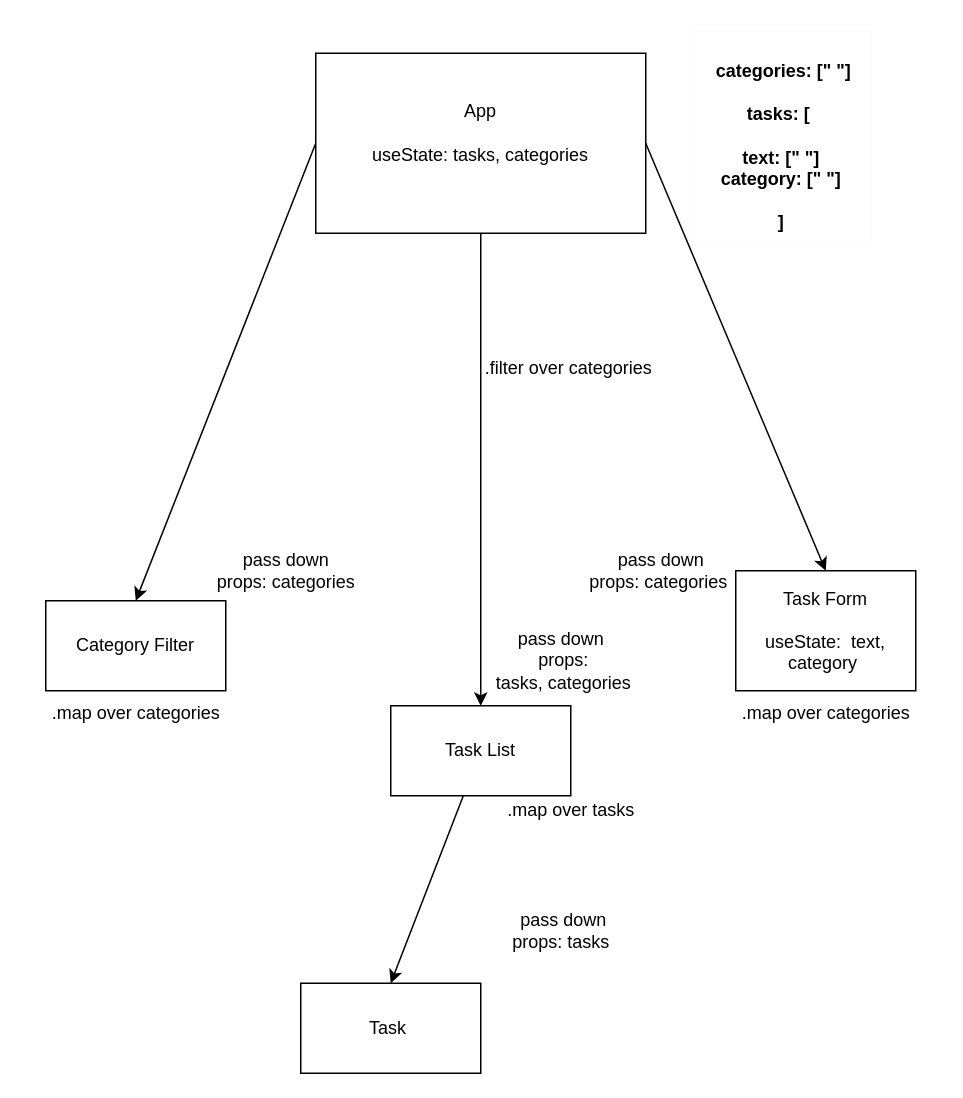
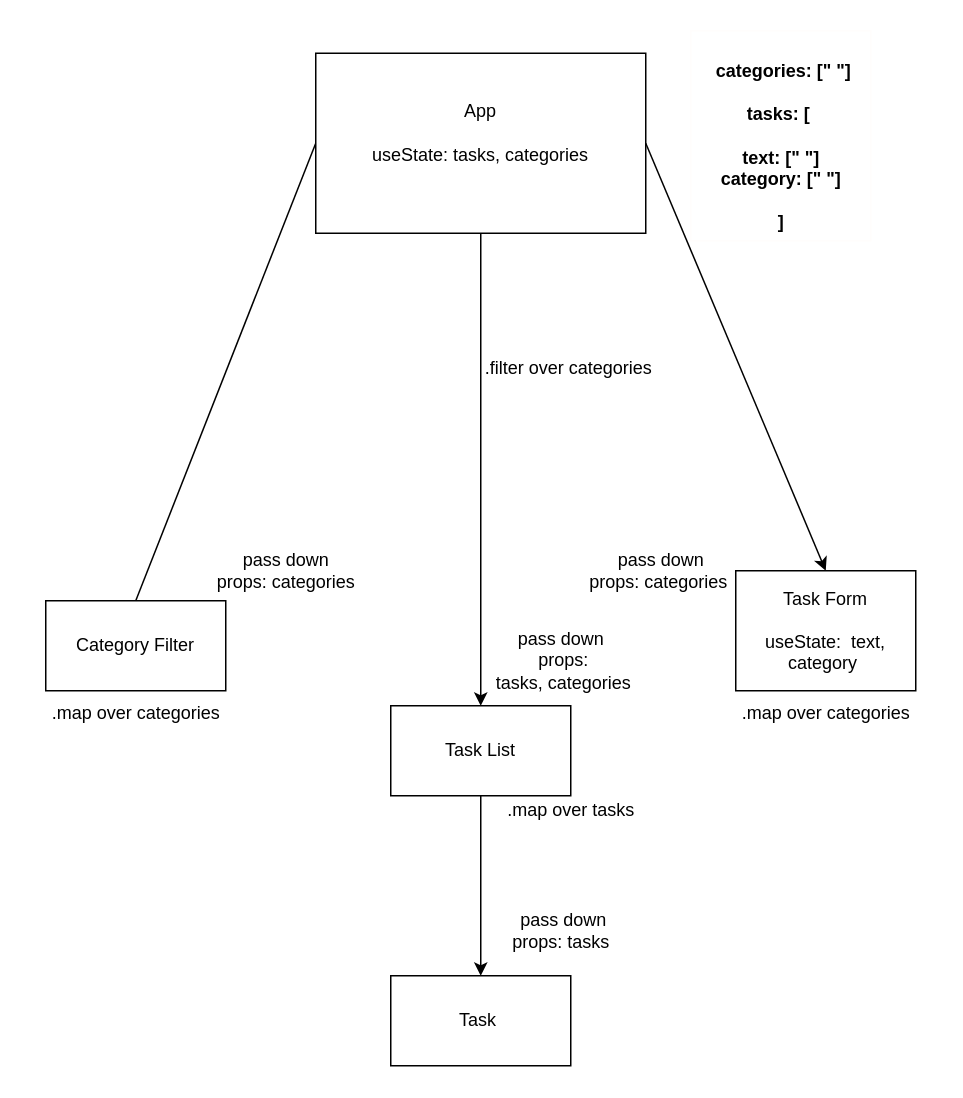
edge "App useState: tasks, categories" -> "Category Filter": arrowhead classic -> none
node "Task": moved (391, 1028) -> (481, 1021)
